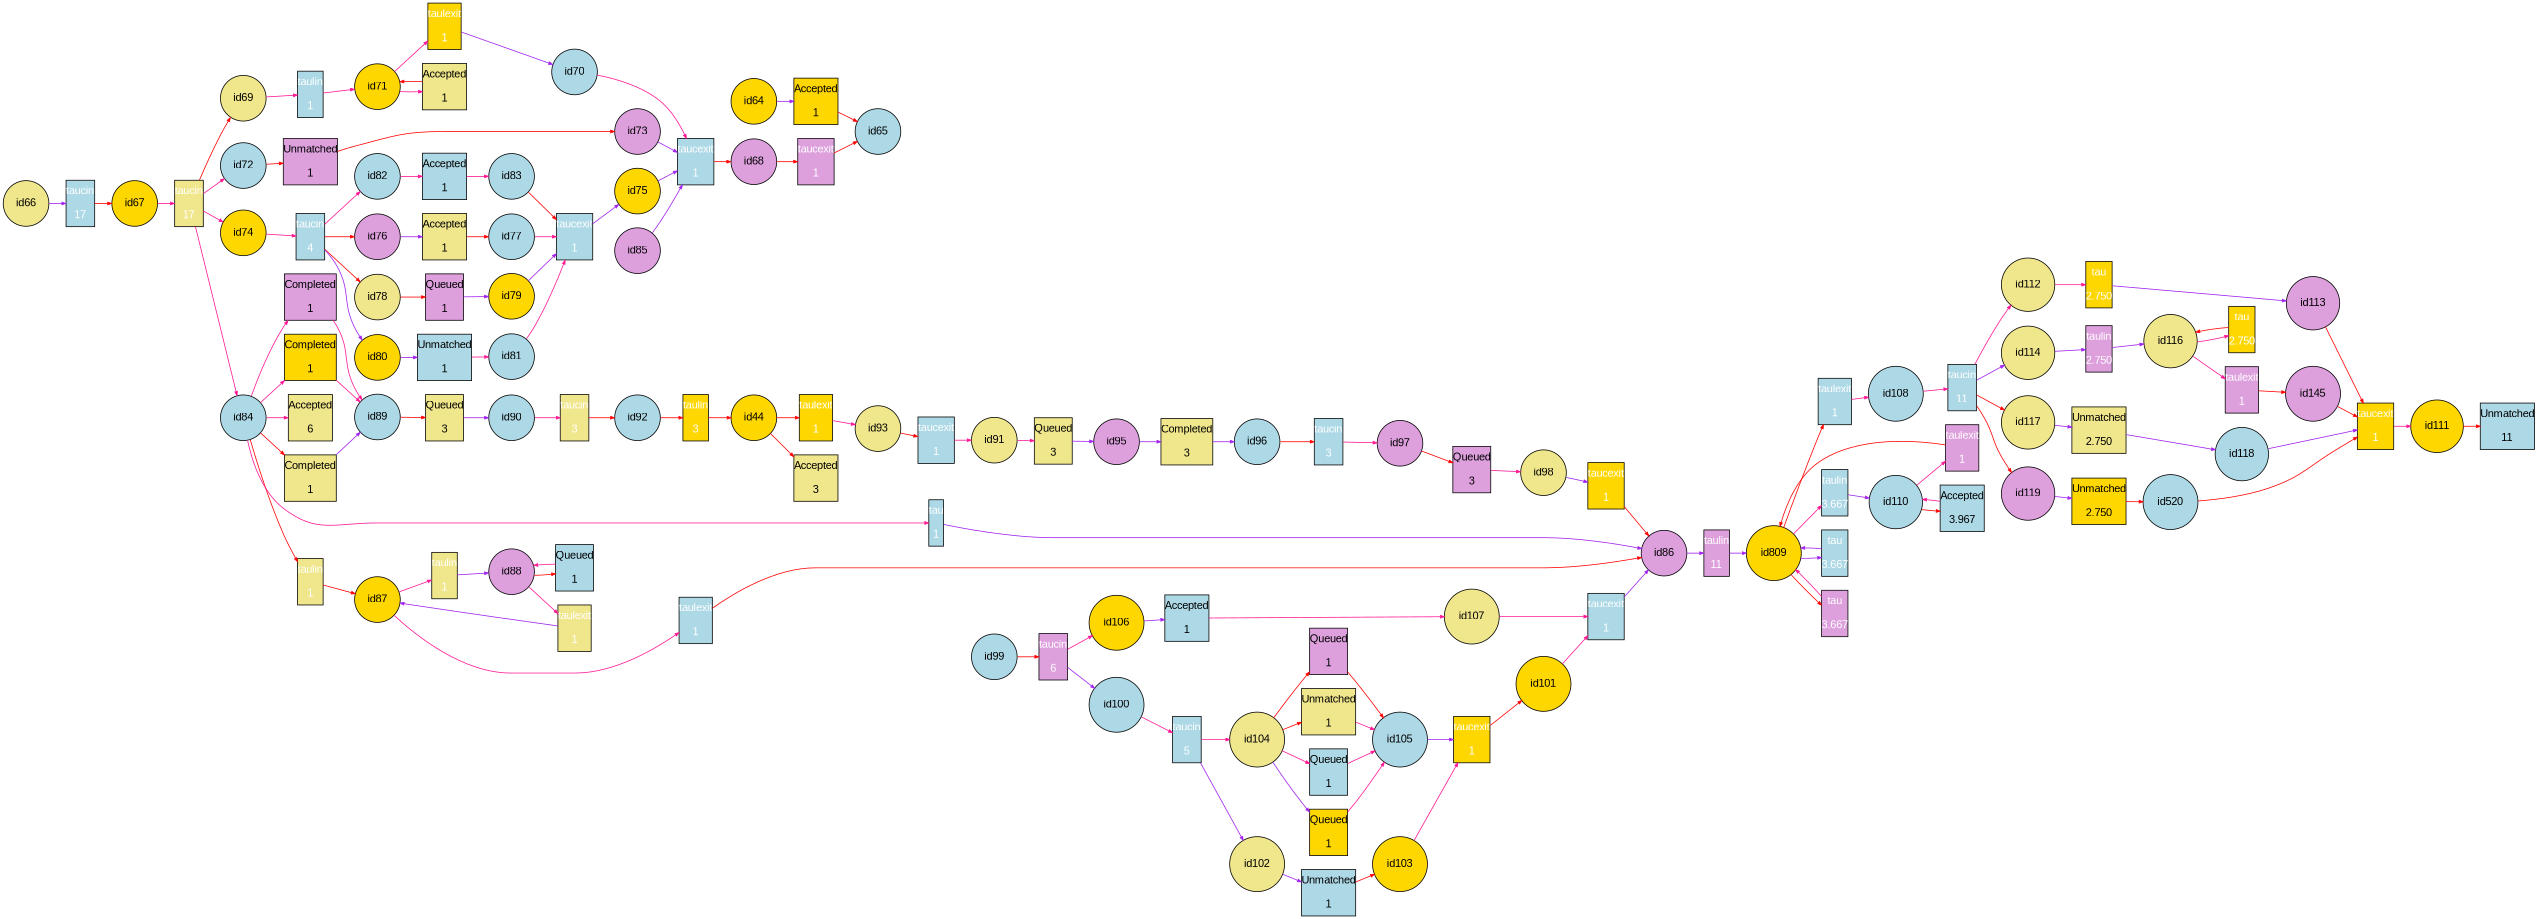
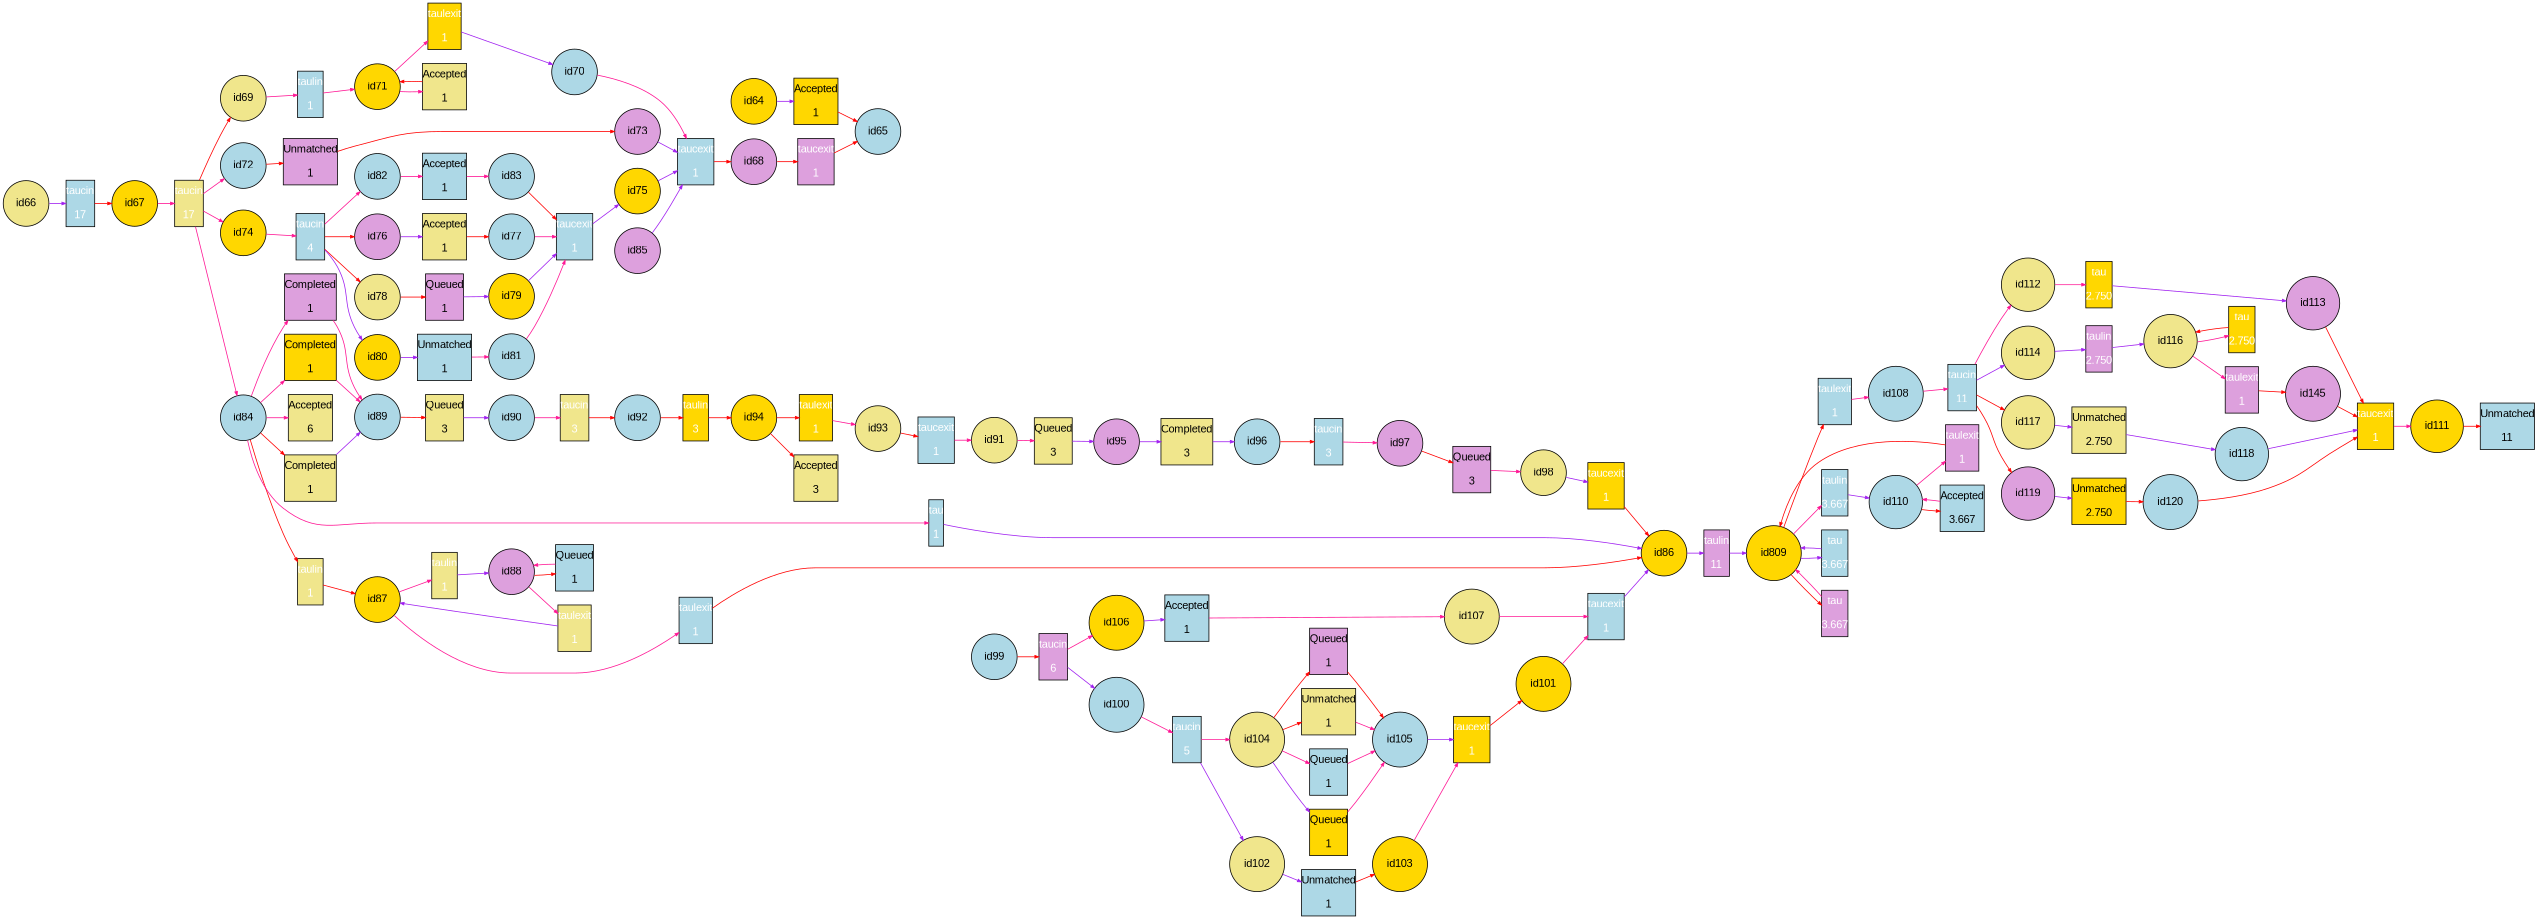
node "id44": label "id44" -> "id94"
node "id520": label "id520" -> "id120"
node "Accepted 3.967": label "Accepted 3.967" -> "Accepted 3.667"
node "id86": fillcolor plum -> gold
